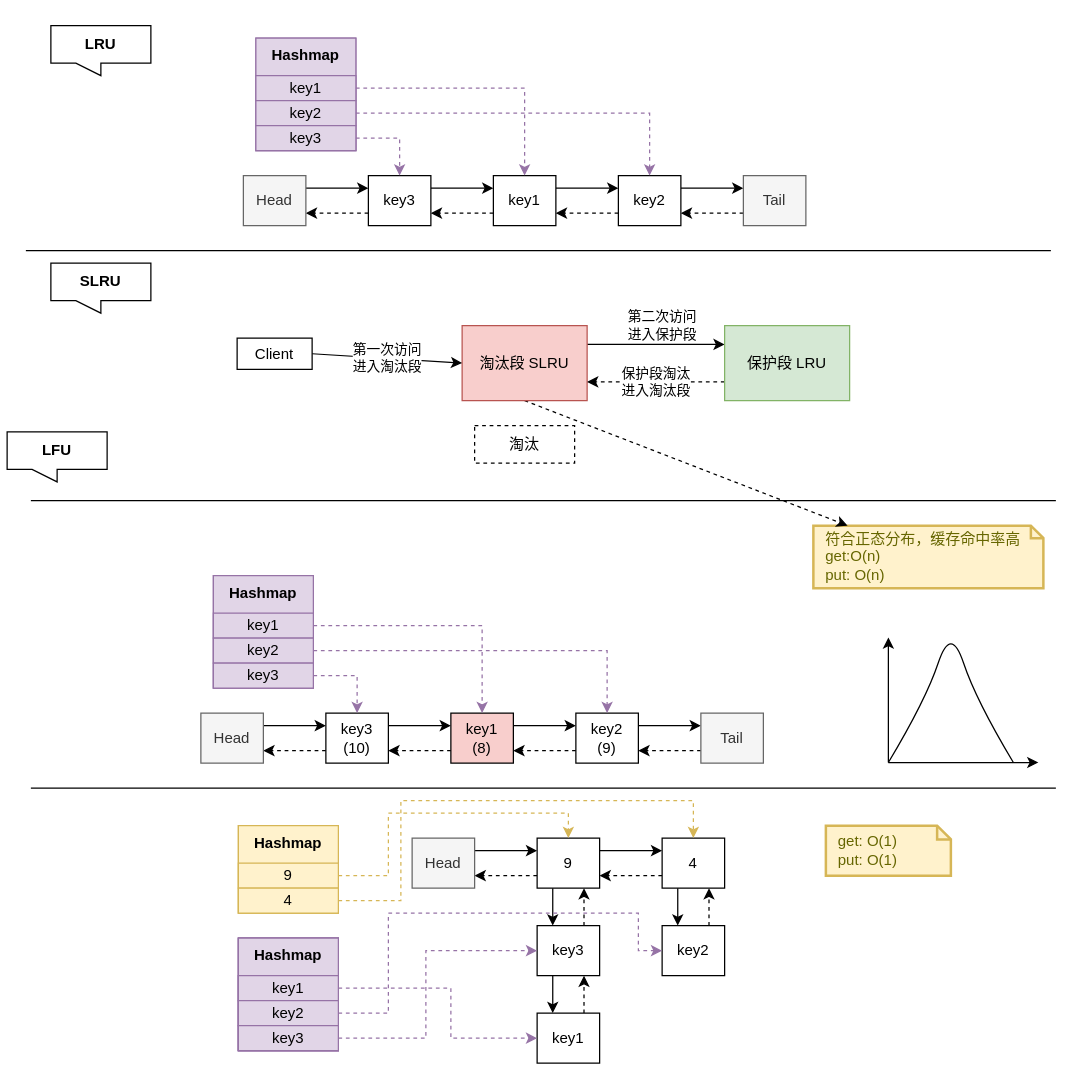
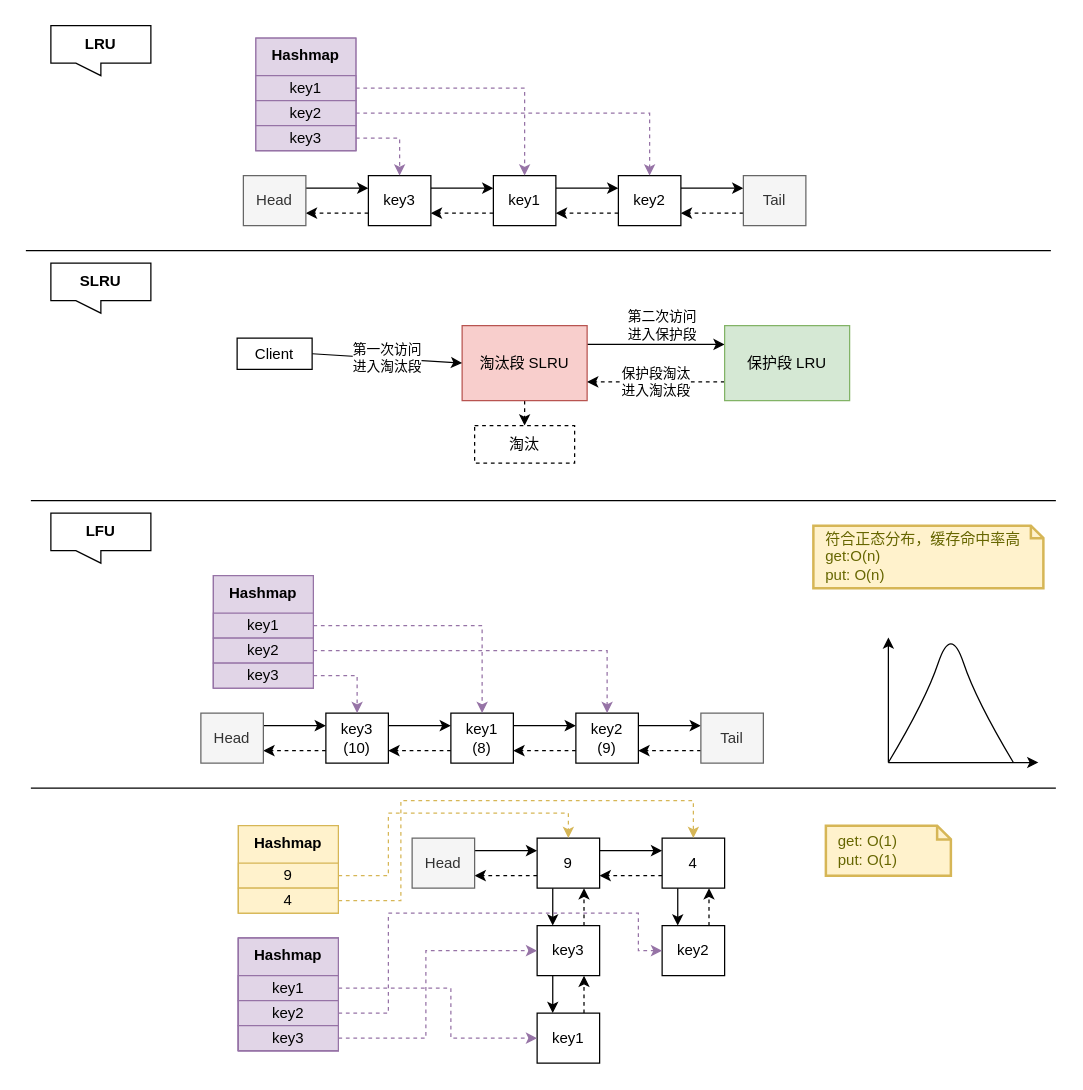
edge "淘汰段 SLRU" -> "符合正态分布，缓存命中率高get:O(n)put: O(n)": now "淘汰段 SLRU" -> "淘汰"
node "LFU": moved (57, 457) -> (101, 538)
node "key1 (8)": fillcolor #f8cecc -> #ffffff
